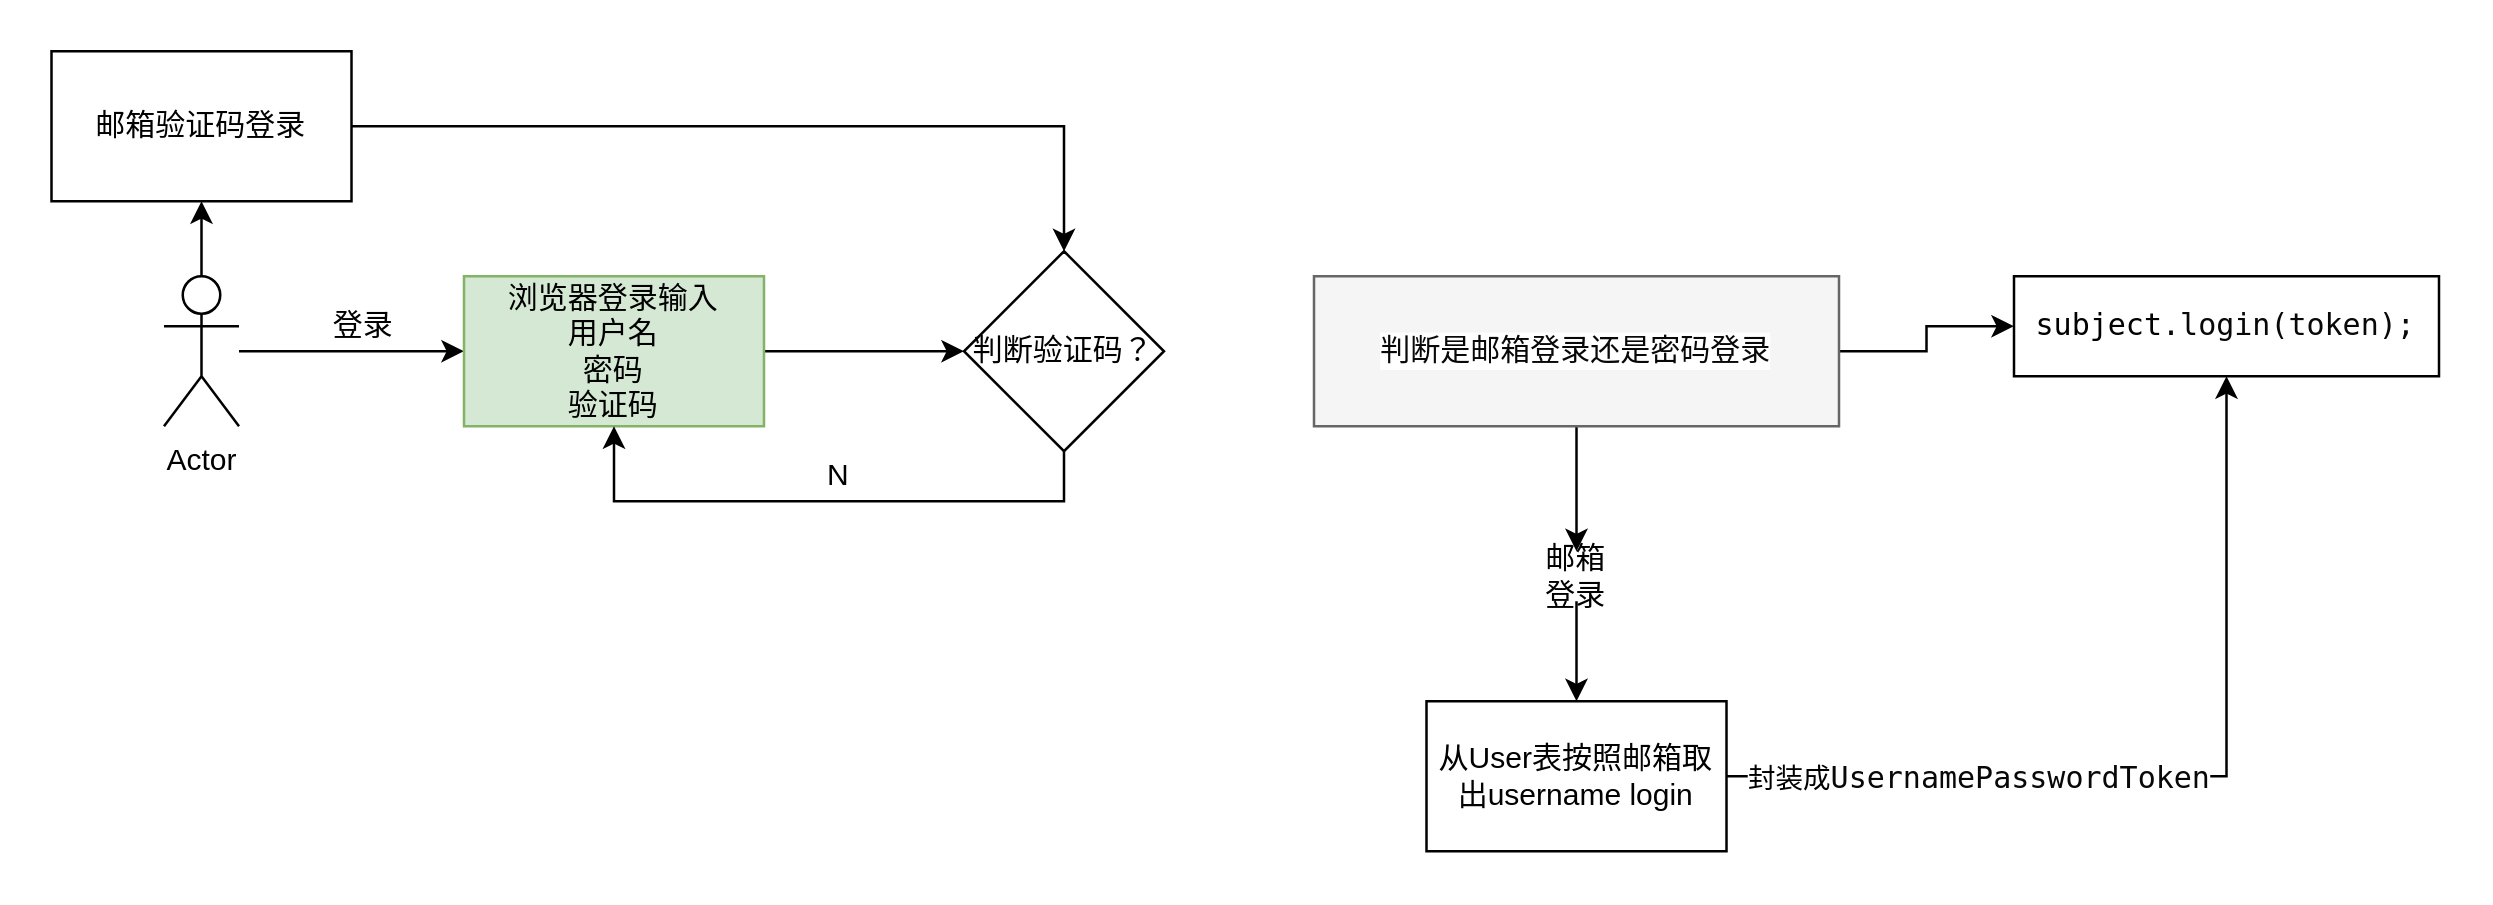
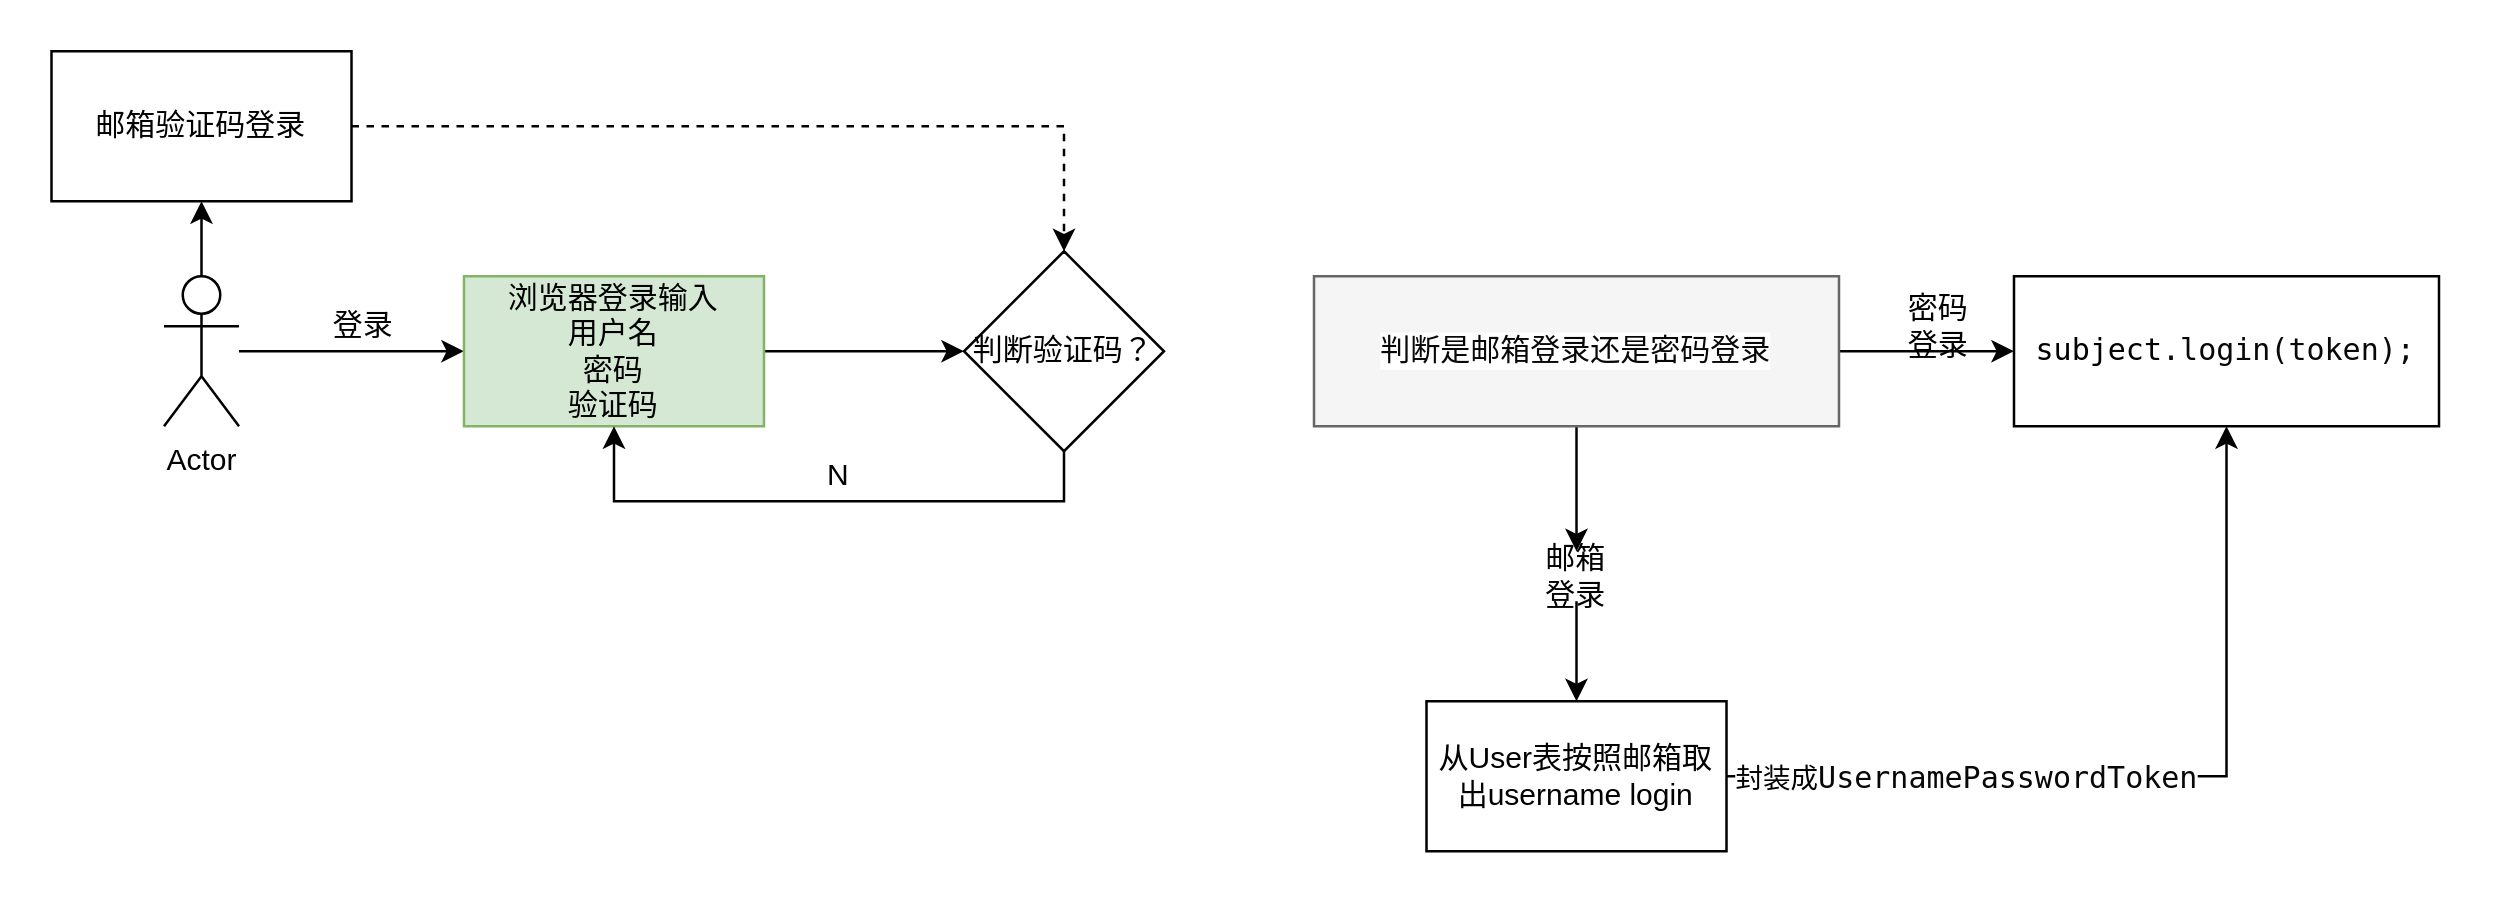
edge "邮箱验证码登录" -> "判断验证码？": style solid -> dashed
node "密码 登录": added
node "subject.login(token);": size 425x100 -> 425x150
